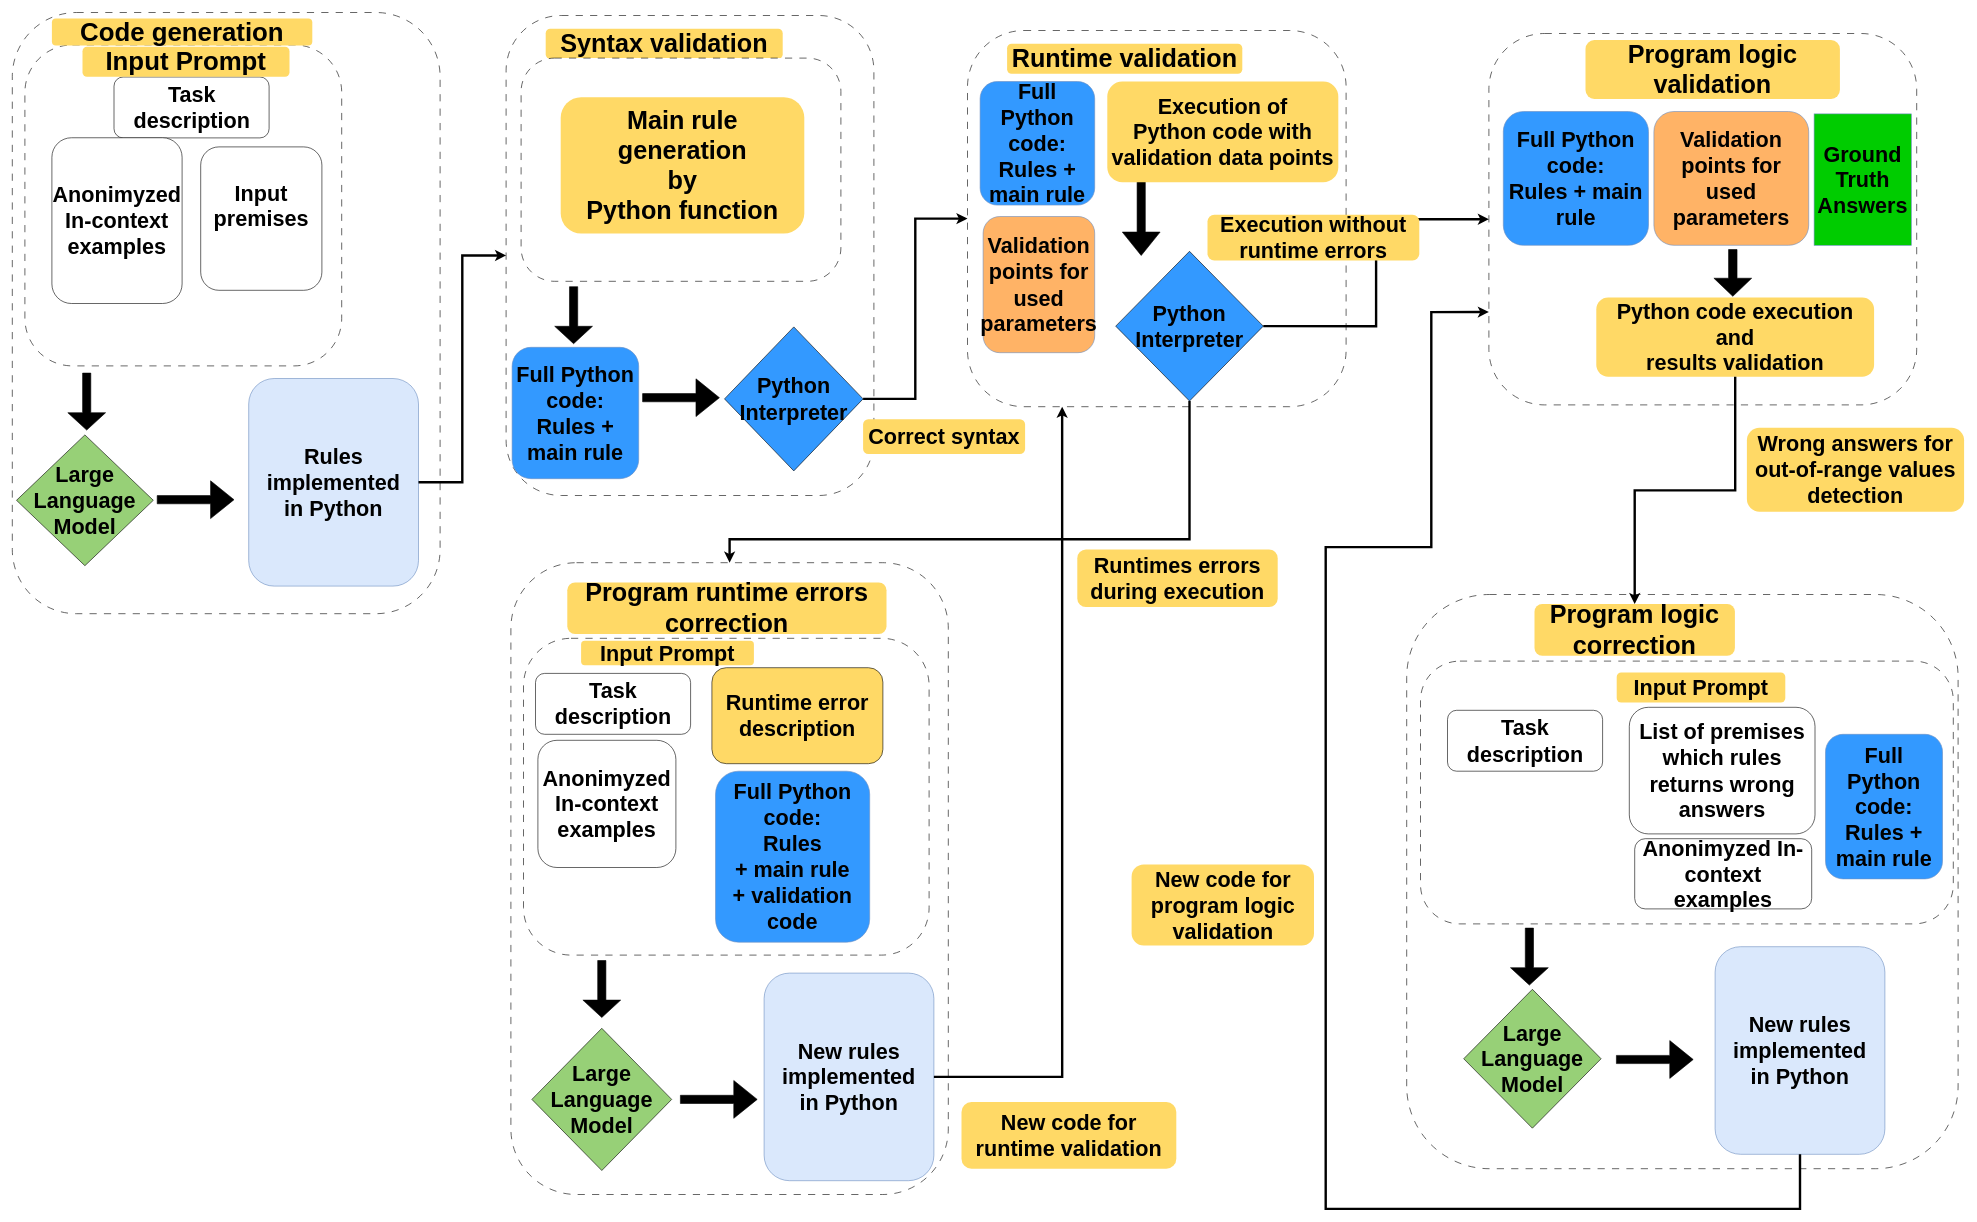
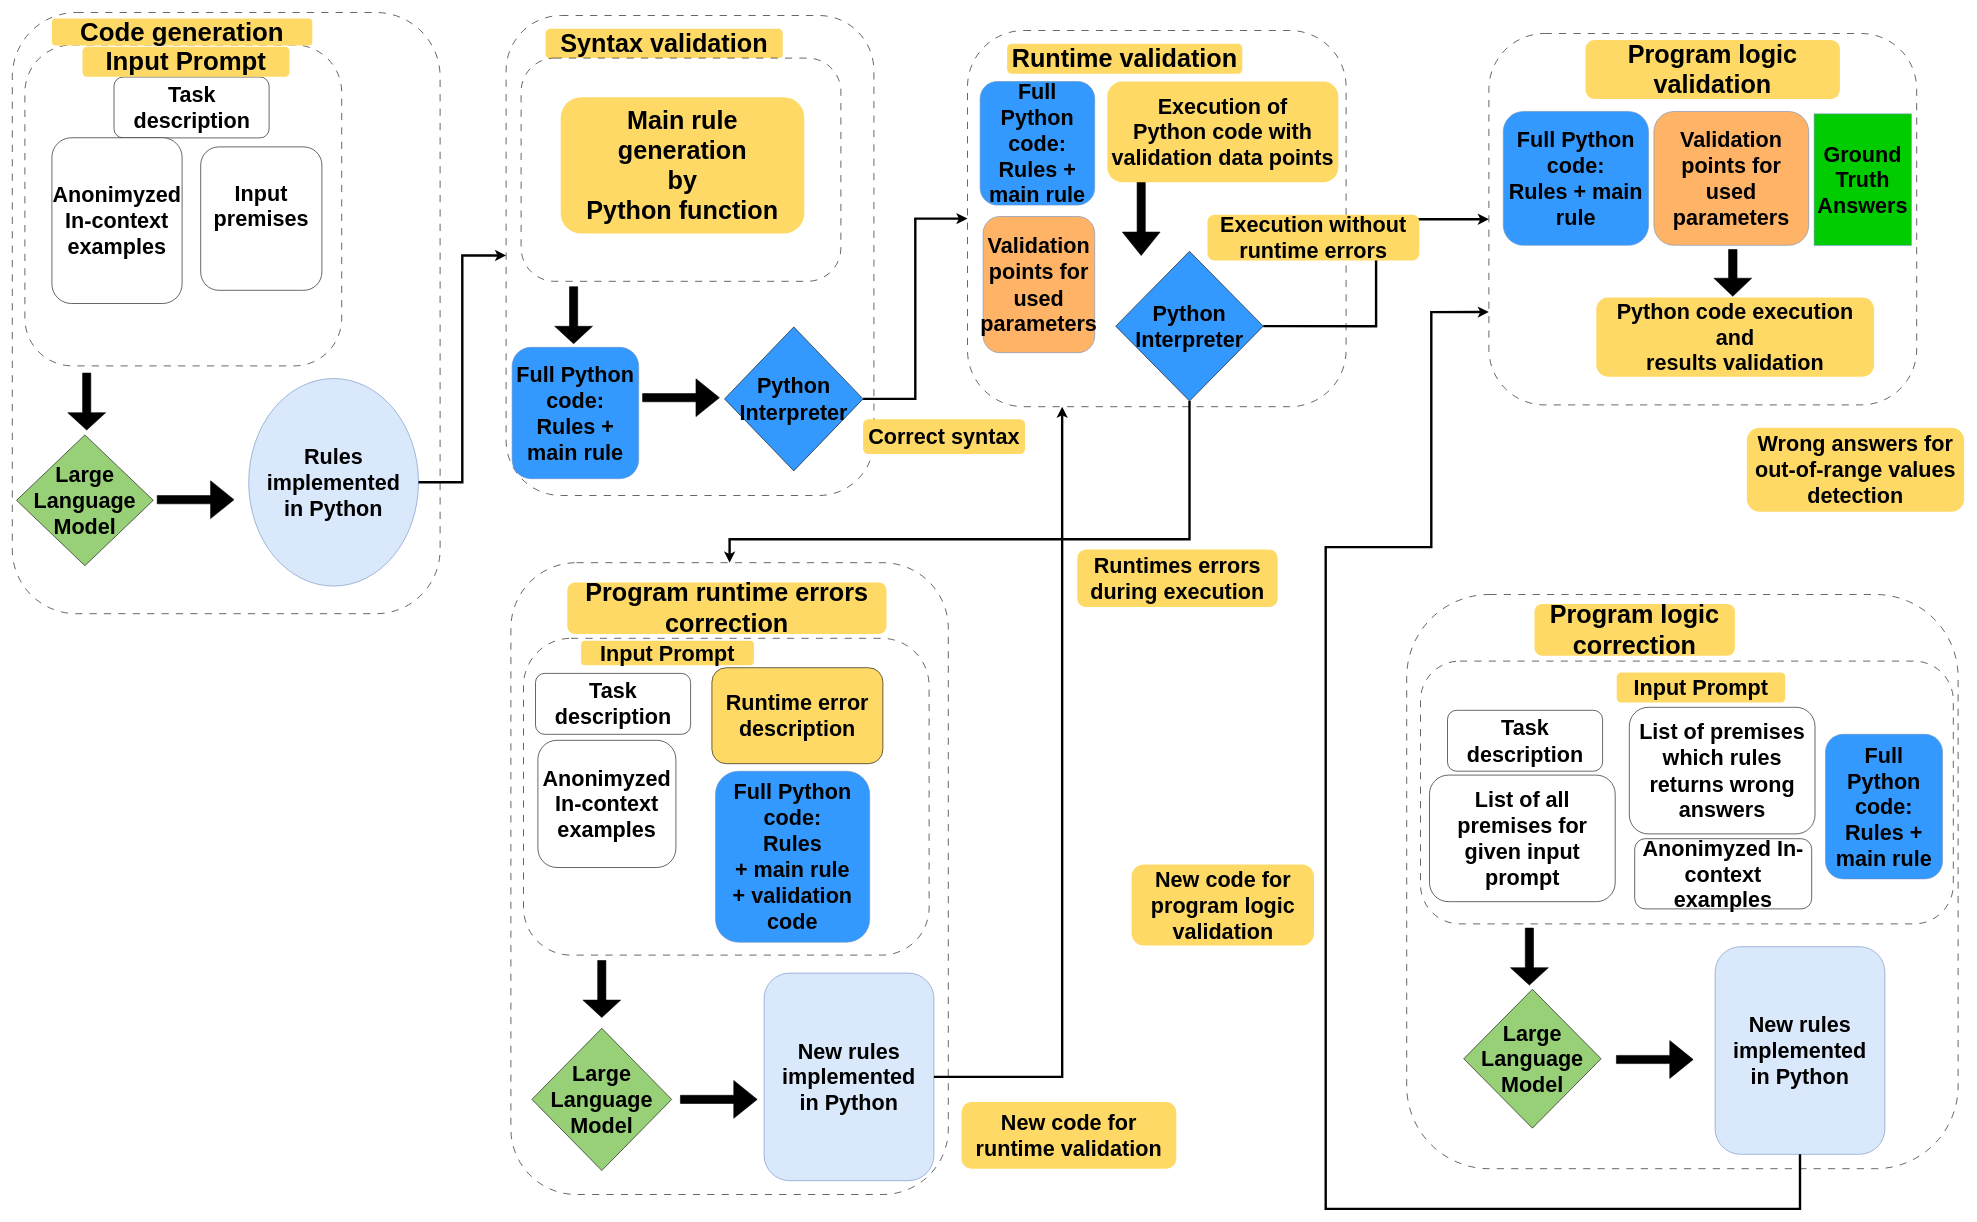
node "Rules implemented in Python": shape rounded rectangle -> ellipse
edge "Python code execution and results validation" -> "Program logic correction": removed
node "List of all premises for given input prompt": added
